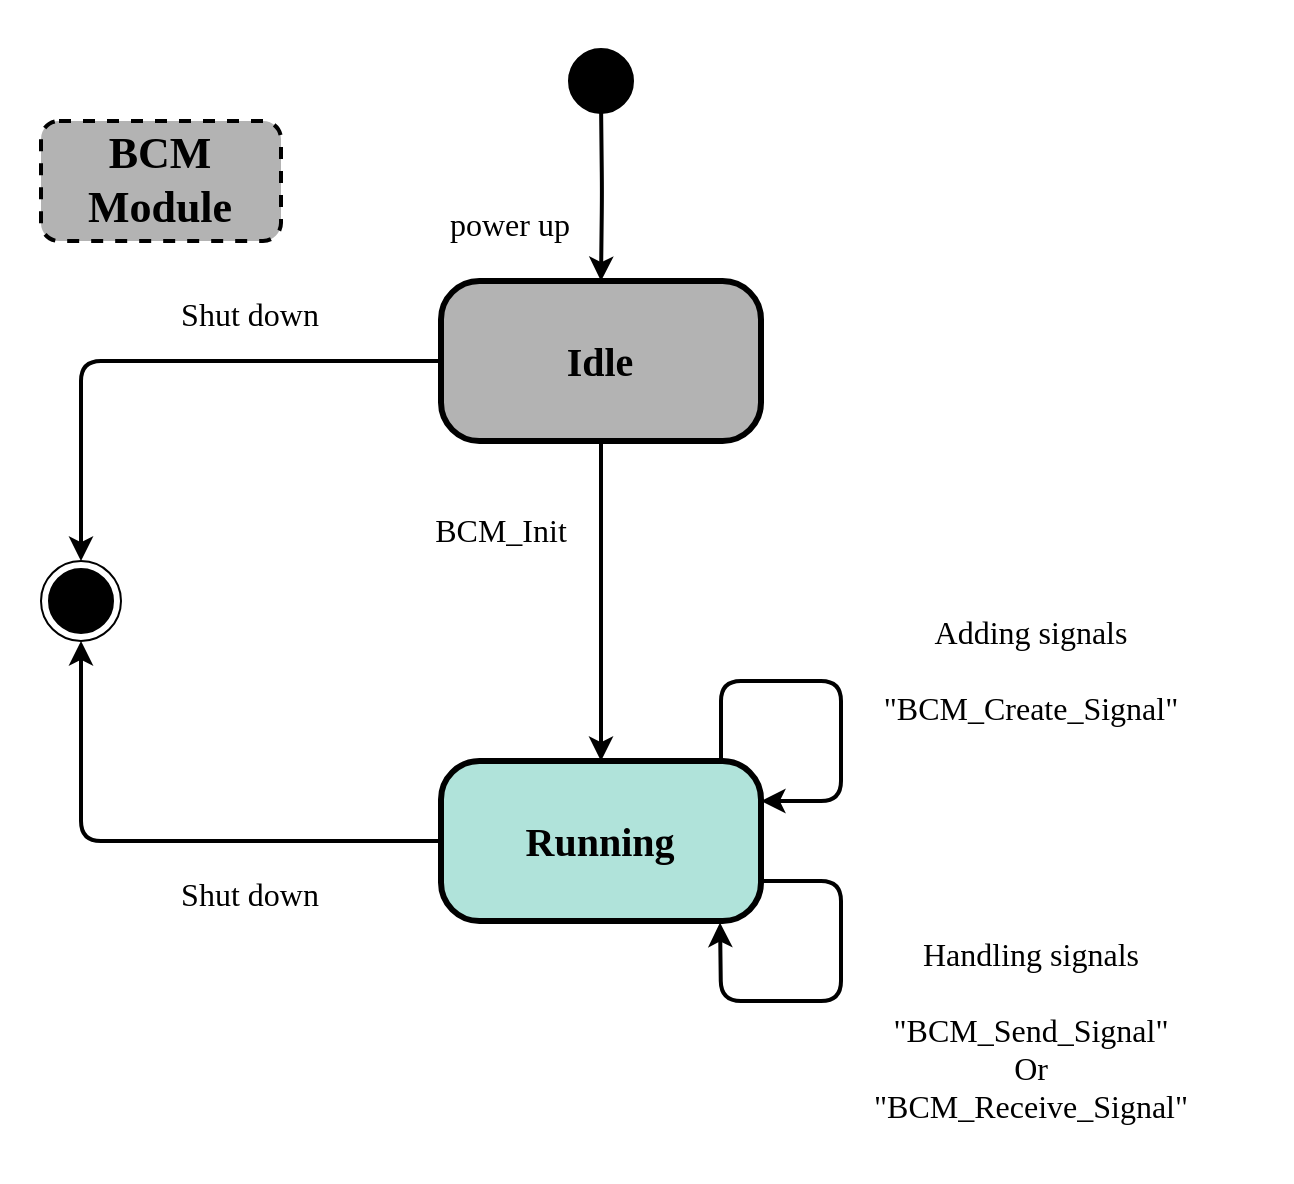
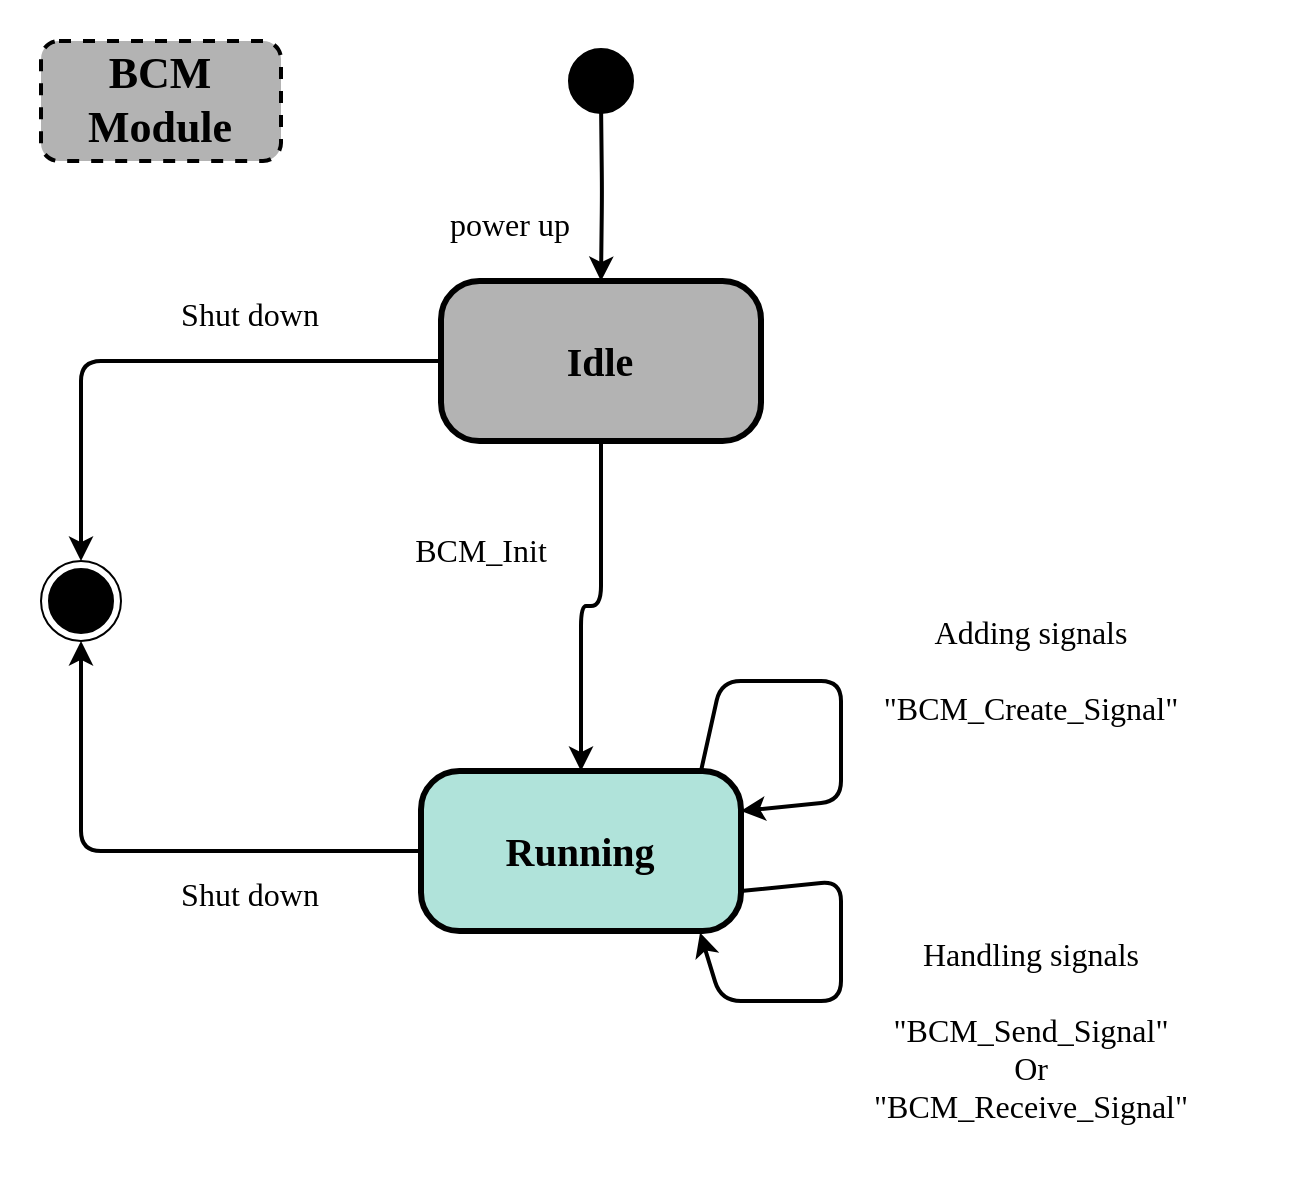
node "BCM Module": moved (161, 181) -> (161, 101)
node "BCM_Init": moved (501, 531) -> (481, 551)
node "Running": moved (601, 841) -> (581, 851)
